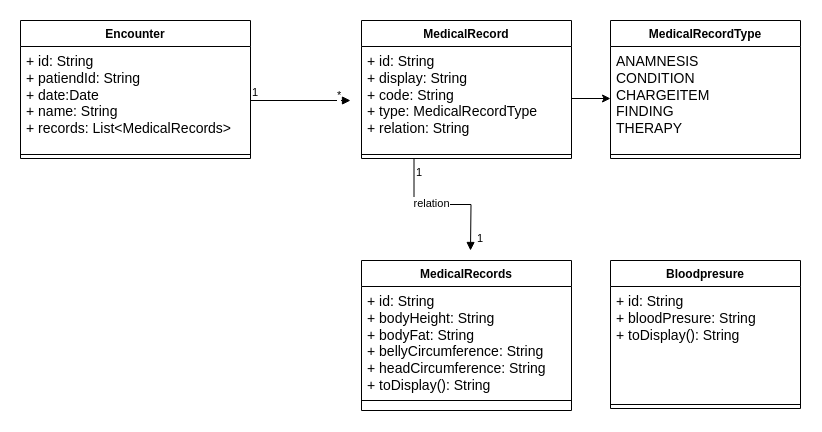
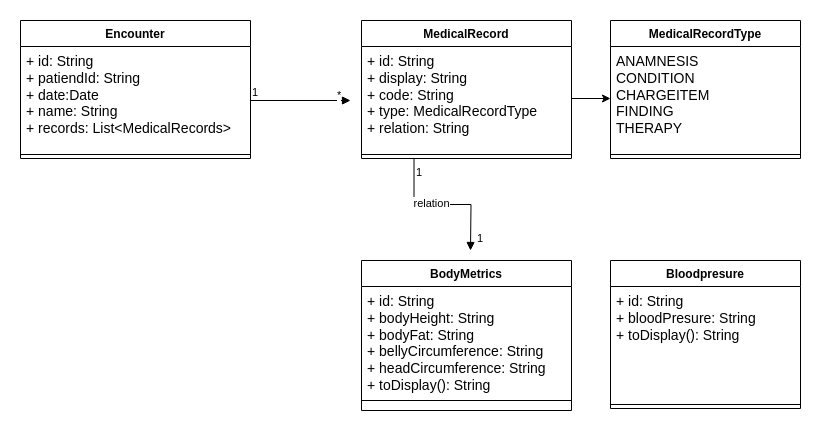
node "MedicalRecords": label "MedicalRecords" -> "BodyMetrics"
